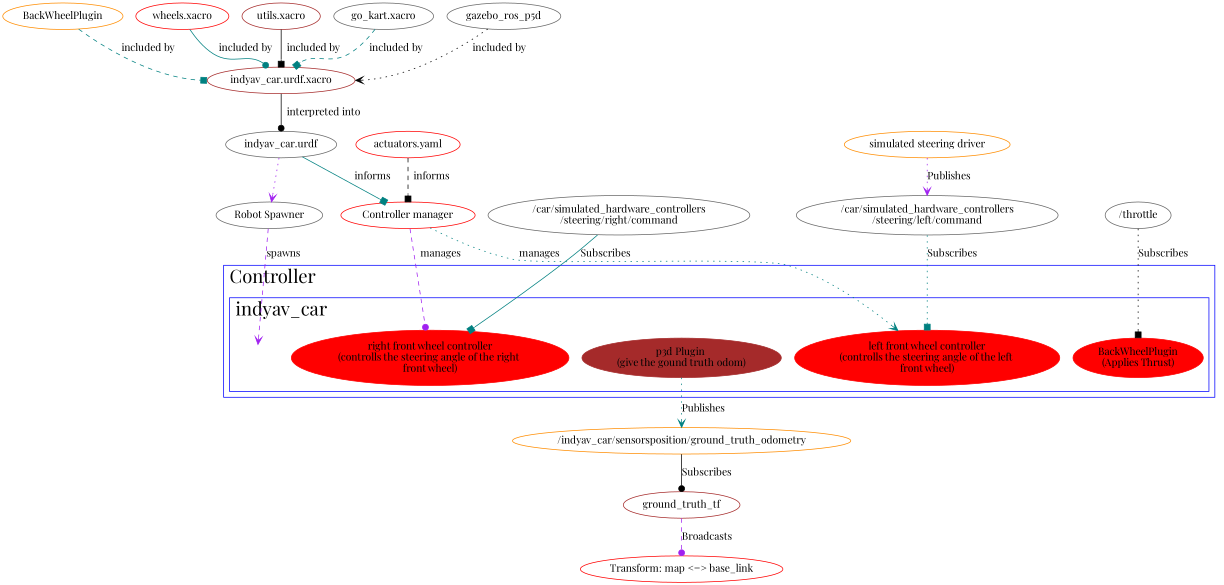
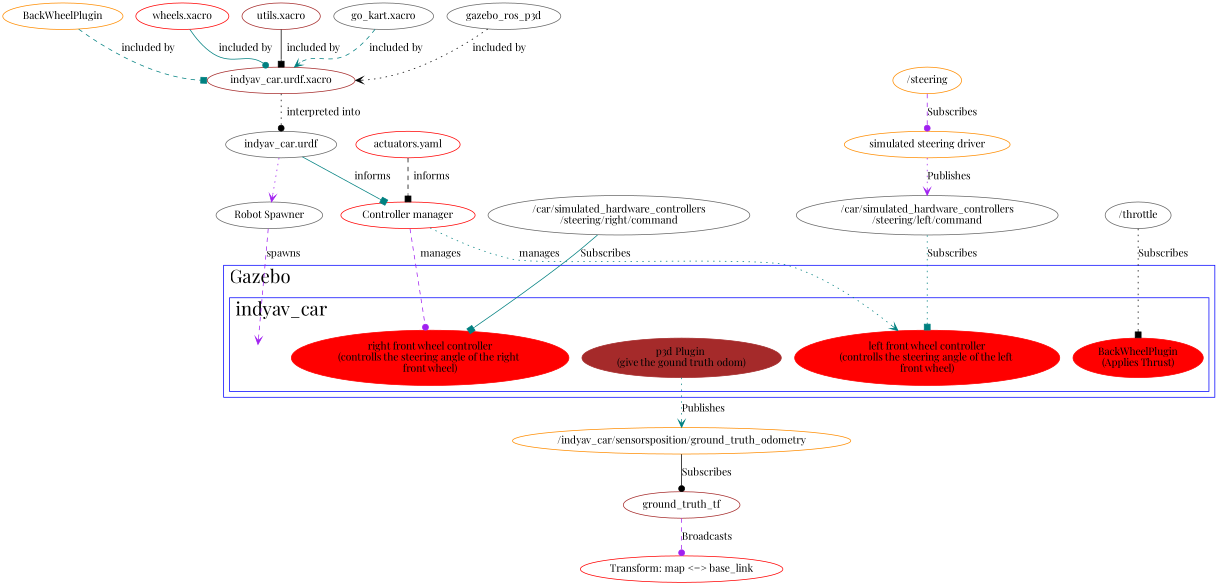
node "gazebo_ros_p5d": label "gazebo_ros_p5d" -> "gazebo_ros_p3d"
edge "go_kart.xacro" -> "indyav_car.urdf.xacro": arrowhead box -> vee
node "/steering": added
edge "indyav_car.urdf.xacro" -> "indyav_car.urdf": style solid -> dotted
cluster "Controller": label "Controller" -> "Gazebo"
